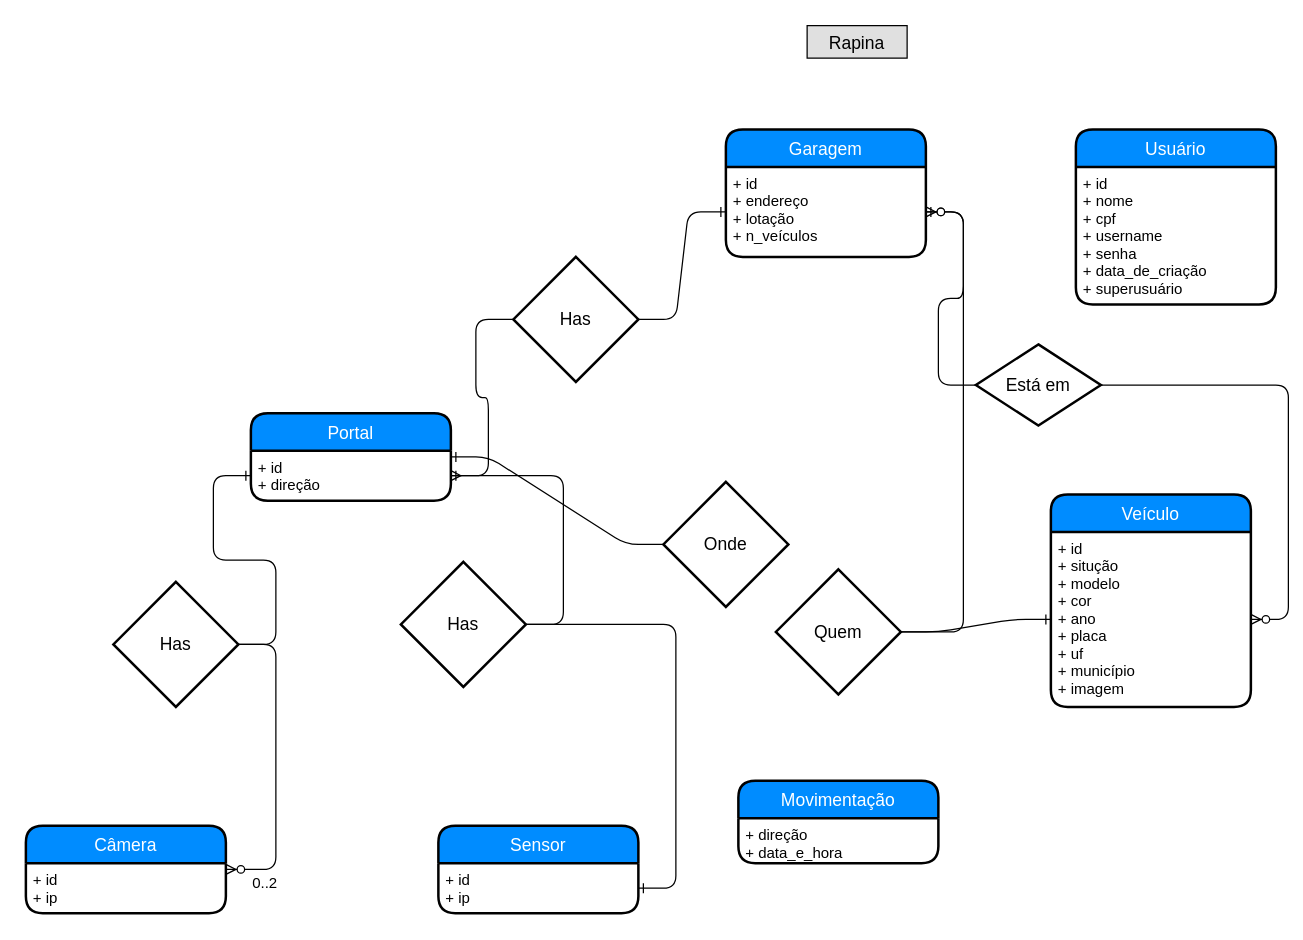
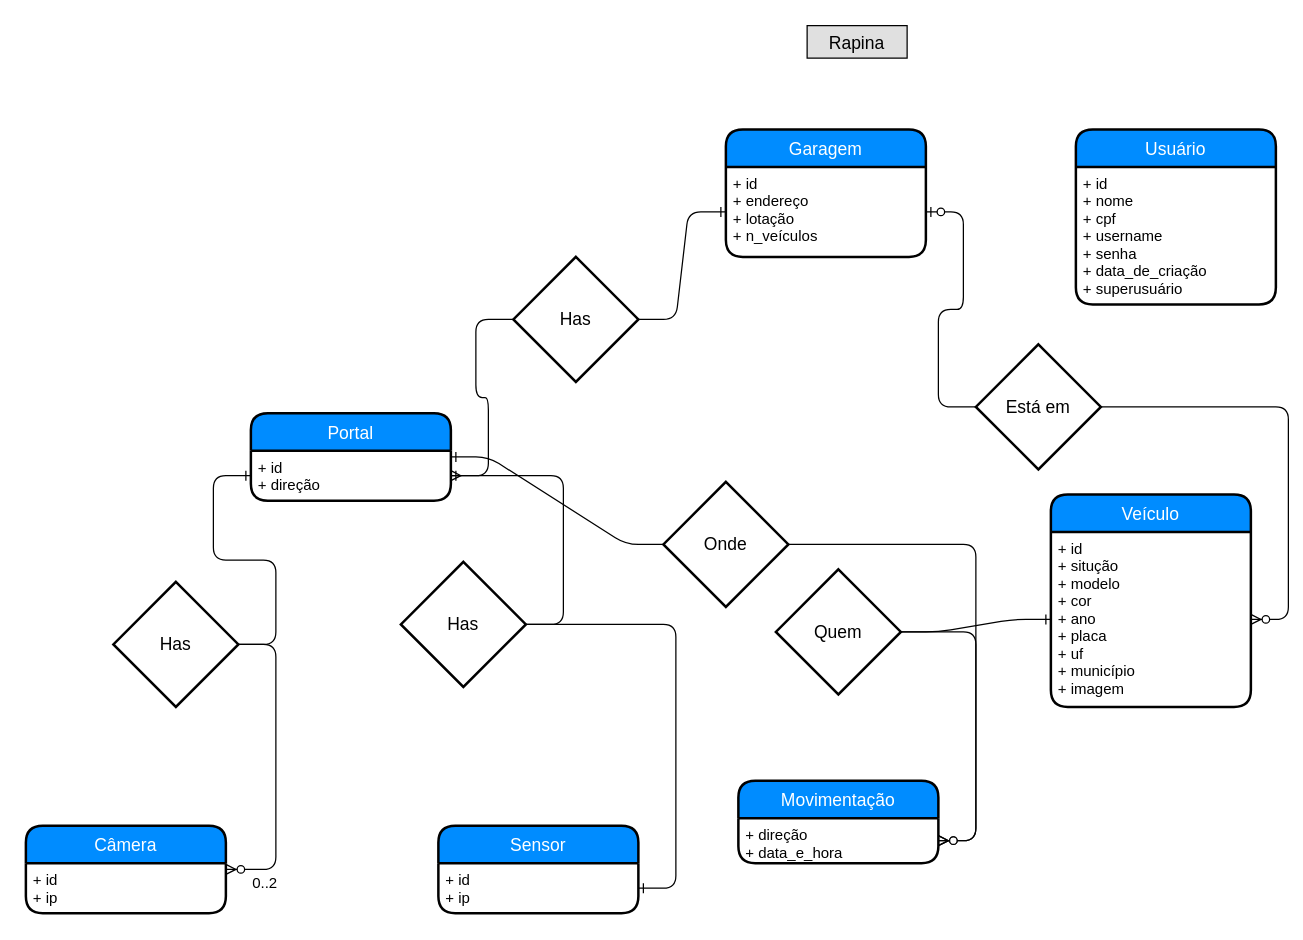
node "Está em": size 125x81 -> 125x125
edge "Quem" -> "+ id + endereço + lotação + n_veículos": now "Quem" -> "+ direção + data_e_hora"
edge "Onde" -> "+ direção + data_e_hora": added
